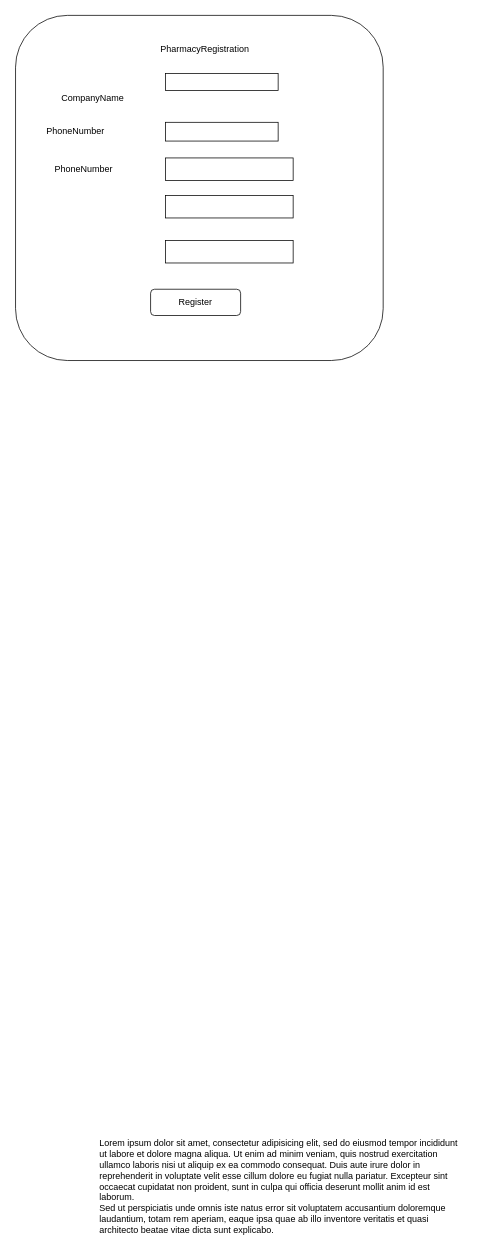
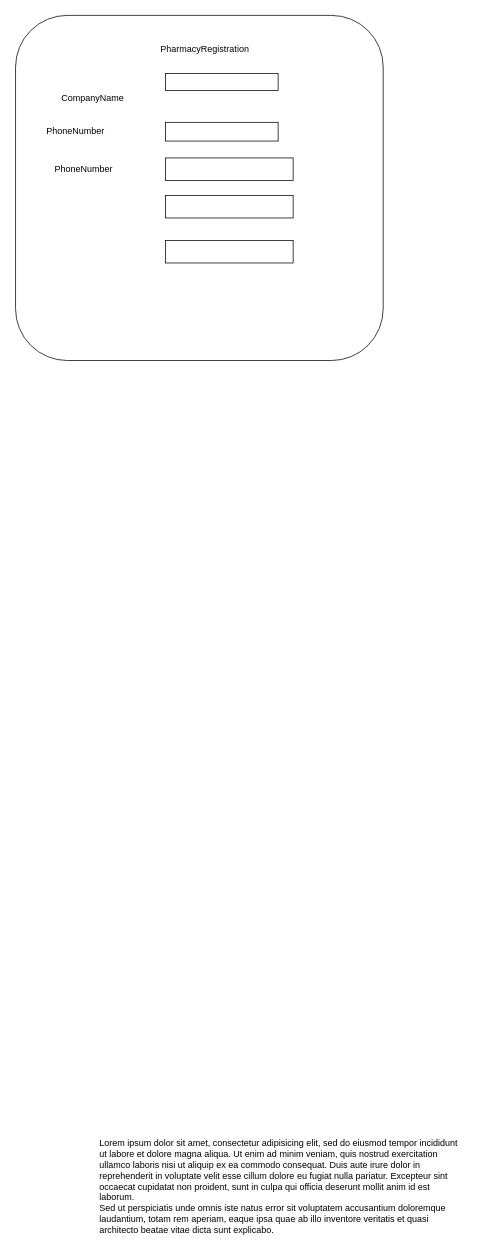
node "Register": removed
